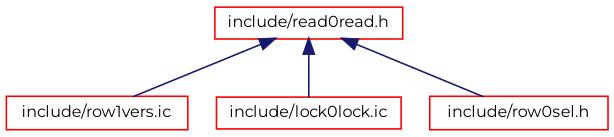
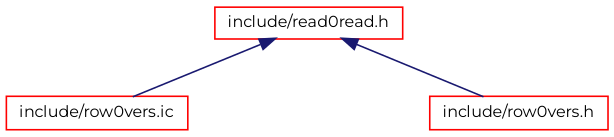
node "include/row1vers.ic": label "include/row1vers.ic" -> "include/row0vers.ic"
node "include/lock0lock.ic": removed
node "include/row0sel.h": label "include/row0sel.h" -> "include/row0vers.h"
